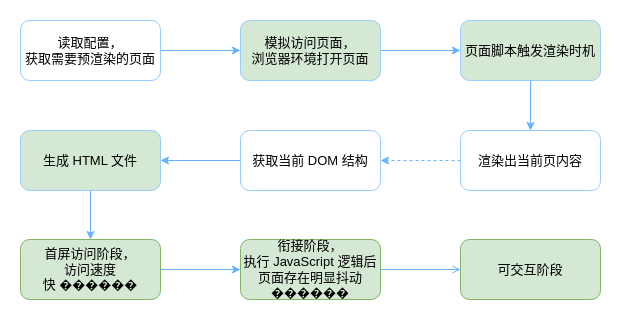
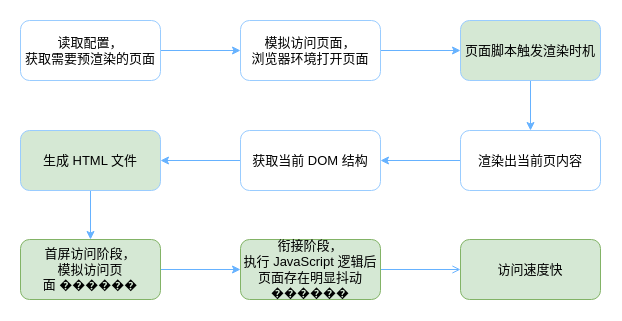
node "模拟访问页面， 浏览器环境打开页面": fillcolor #d5e8d4 -> #ffffff
edge "渲染出当前页内容" -> "获取当前 DOM 结构": style dashed -> solid
node "首屏访问阶段， 访问速度快 ������": label "首屏访问阶段， 访问速度快 ������" -> "首屏访问阶段， 模拟访问页面 ������"
node "可交互阶段": label "可交互阶段" -> "访问速度快"
